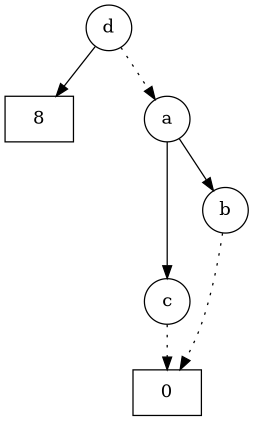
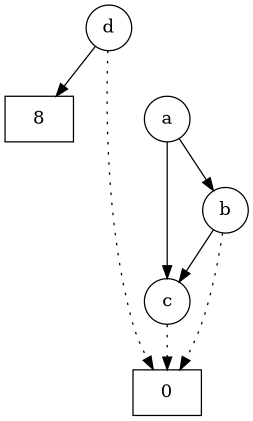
edge "d" -> "a": now "d" -> "0"
edge "b" -> "c": added
